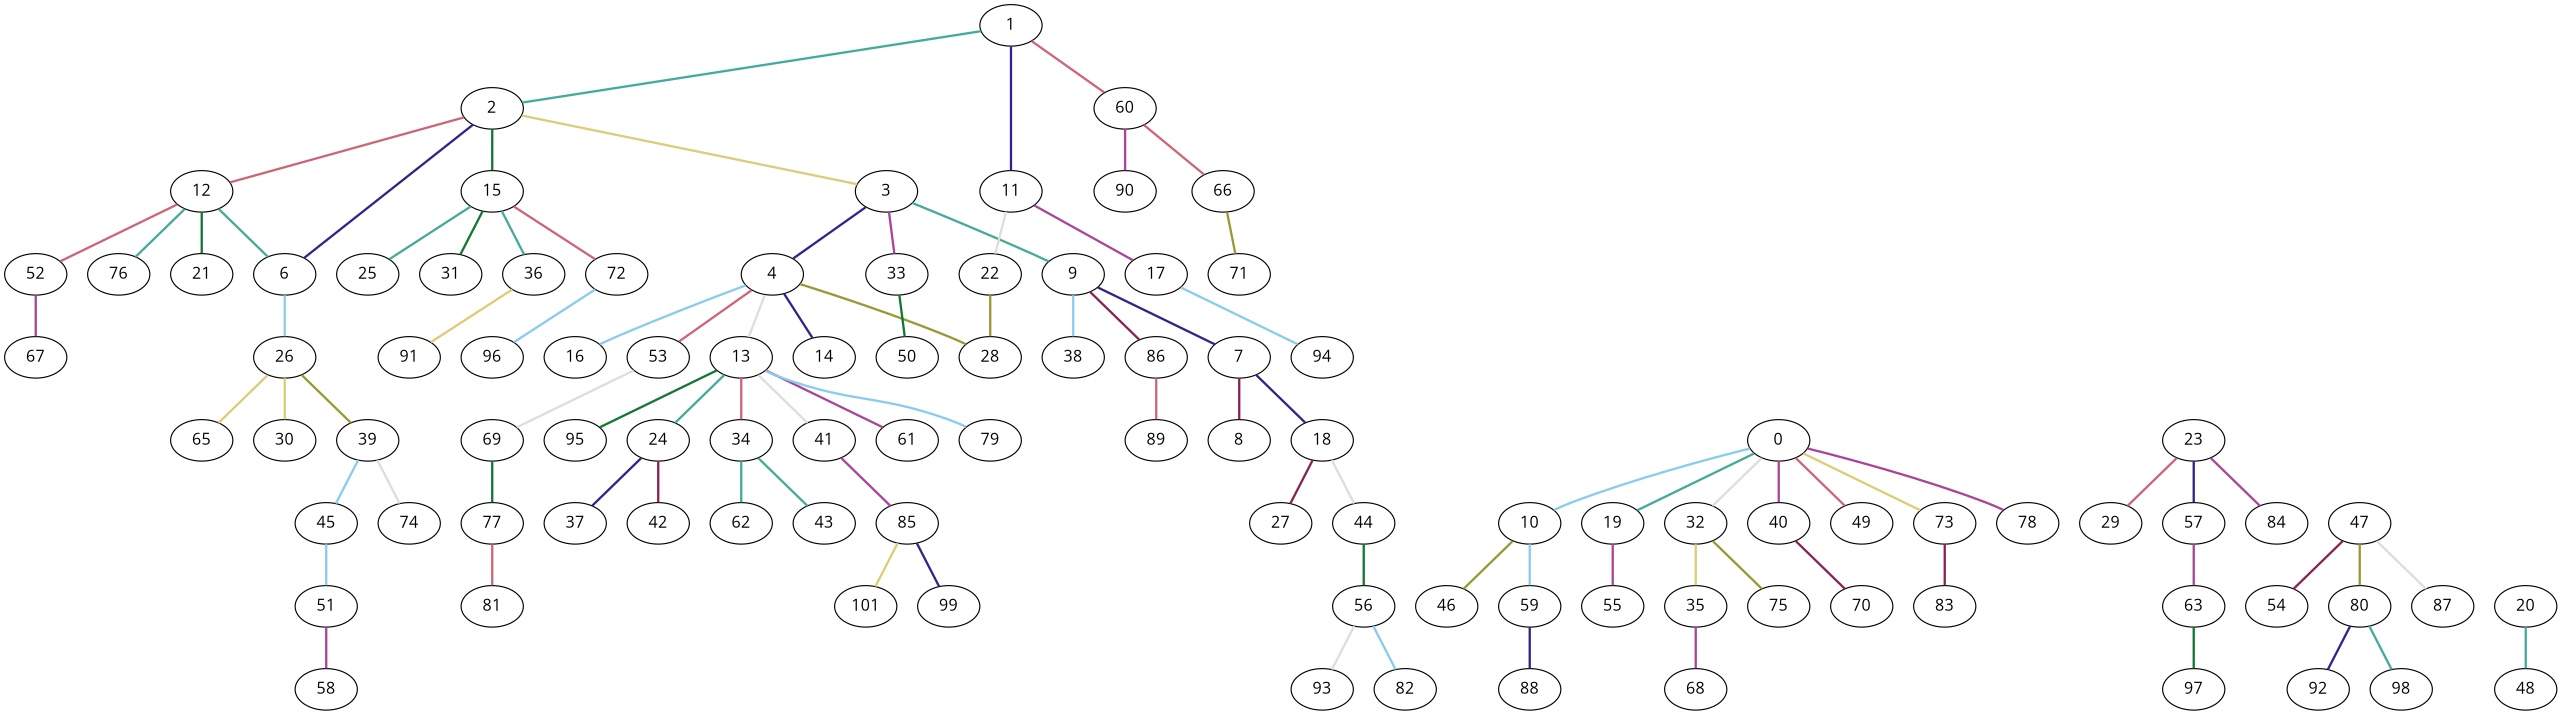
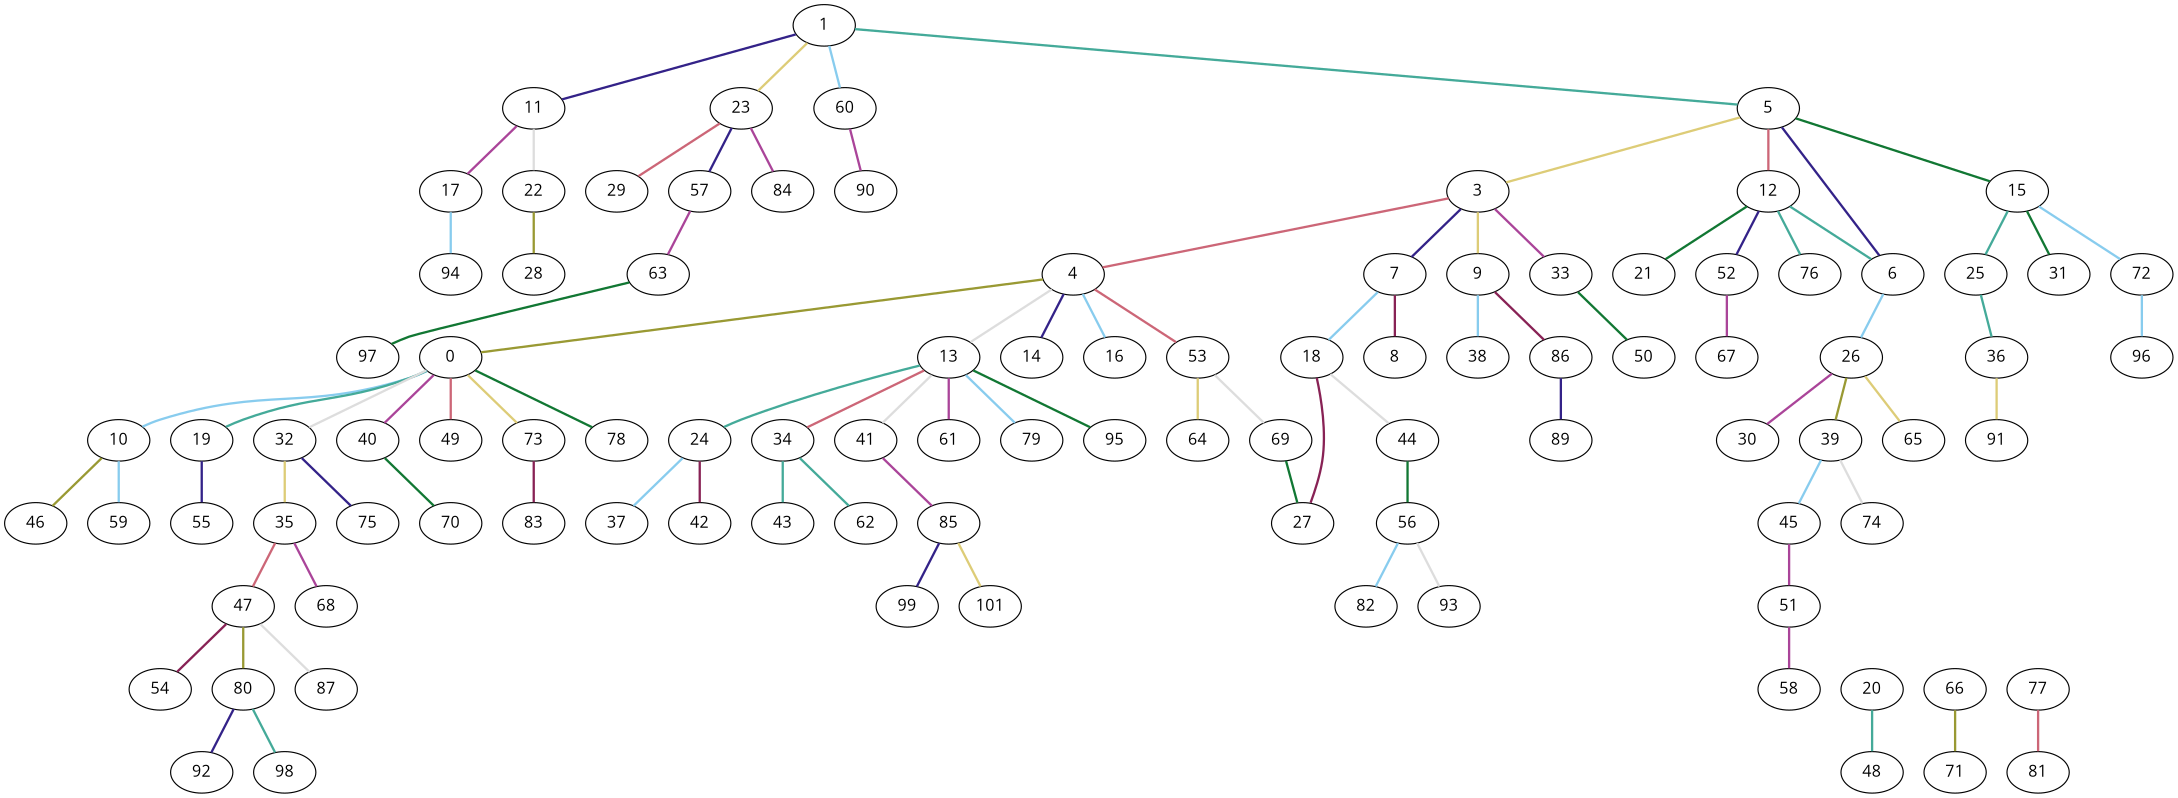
edge "1" -- "23": added
edge "1" -- "60": color #cc6677 -> #88ccee
node "2": label "2" -> "5"
edge "60" -- "66": removed
edge "3" -- "9": color #44aa99 -> #ddcc77
edge "12" -- "52": color #cc6677 -> #332288
edge "15" -- "36": now "25" -- "36"
edge "15" -- "72": color #cc6677 -> #88ccee
edge "3" -- "4": color #332288 -> #cc6677
edge "4" -- "28": now "4" -- "0"
edge "9" -- "7": now "3" -- "7"
edge "26" -- "30": color #ddcc77 -> #aa4499
edge "86" -- "89": color #cc6677 -> #332288
edge "7" -- "18": color #332288 -> #88ccee
node "64": added
edge "0" -- "78": color #aa4499 -> #117733
edge "69" -- "77": now "69" -- "27"
edge "24" -- "37": color #332288 -> #88ccee
edge "35" -- "47": added
edge "45" -- "51": color #88ccee -> #aa4499
edge "19" -- "55": color #aa4499 -> #332288
edge "32" -- "75": color #999933 -> #332288
edge "40" -- "70": color #882255 -> #117733
node "88": removed
